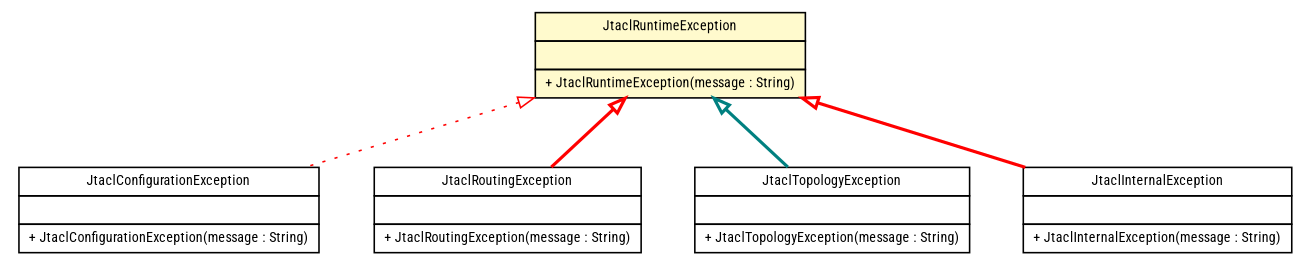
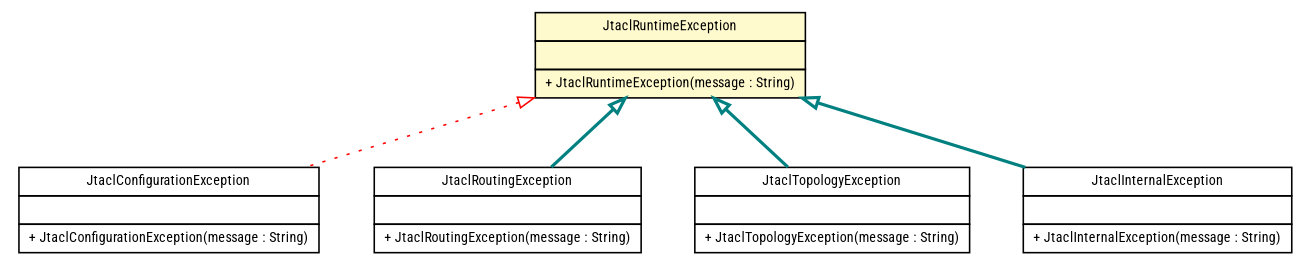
edge "JtaclInternalException" -> "JtaclRuntimeException": color red -> teal
edge "JtaclRoutingException" -> "JtaclRuntimeException": color red -> teal
